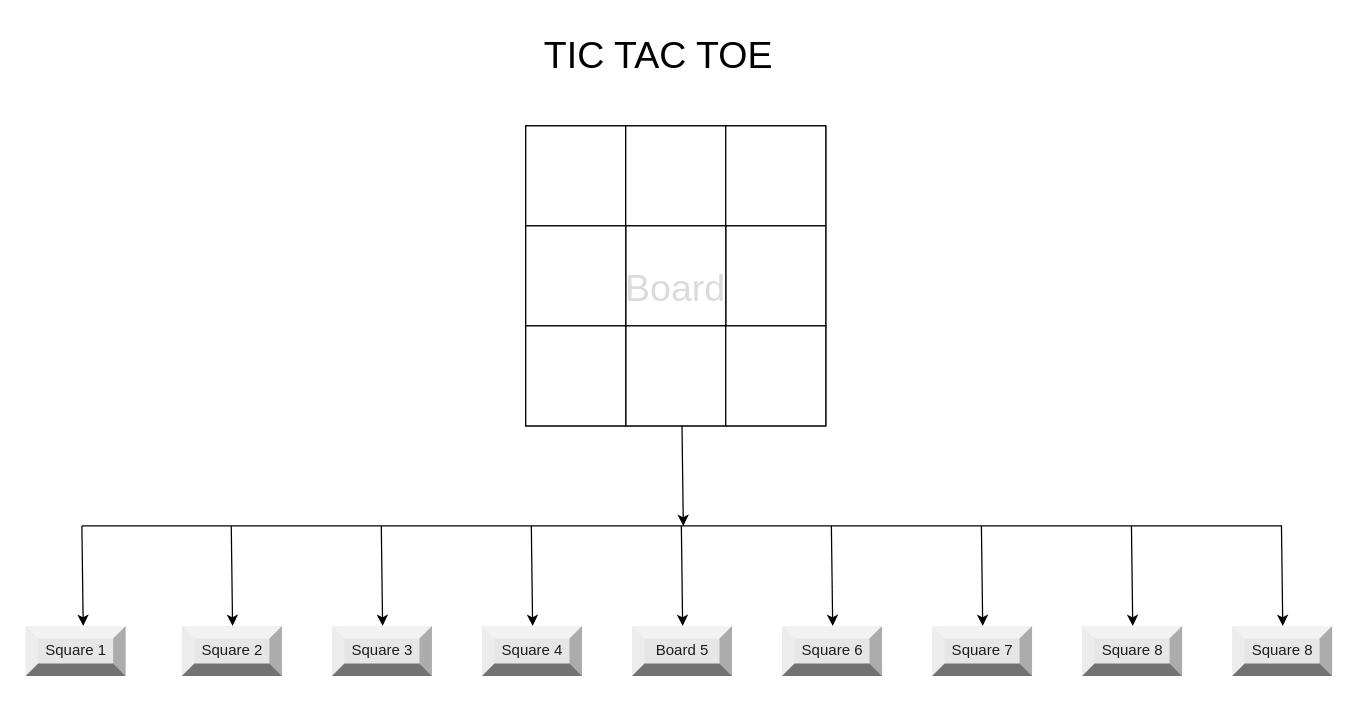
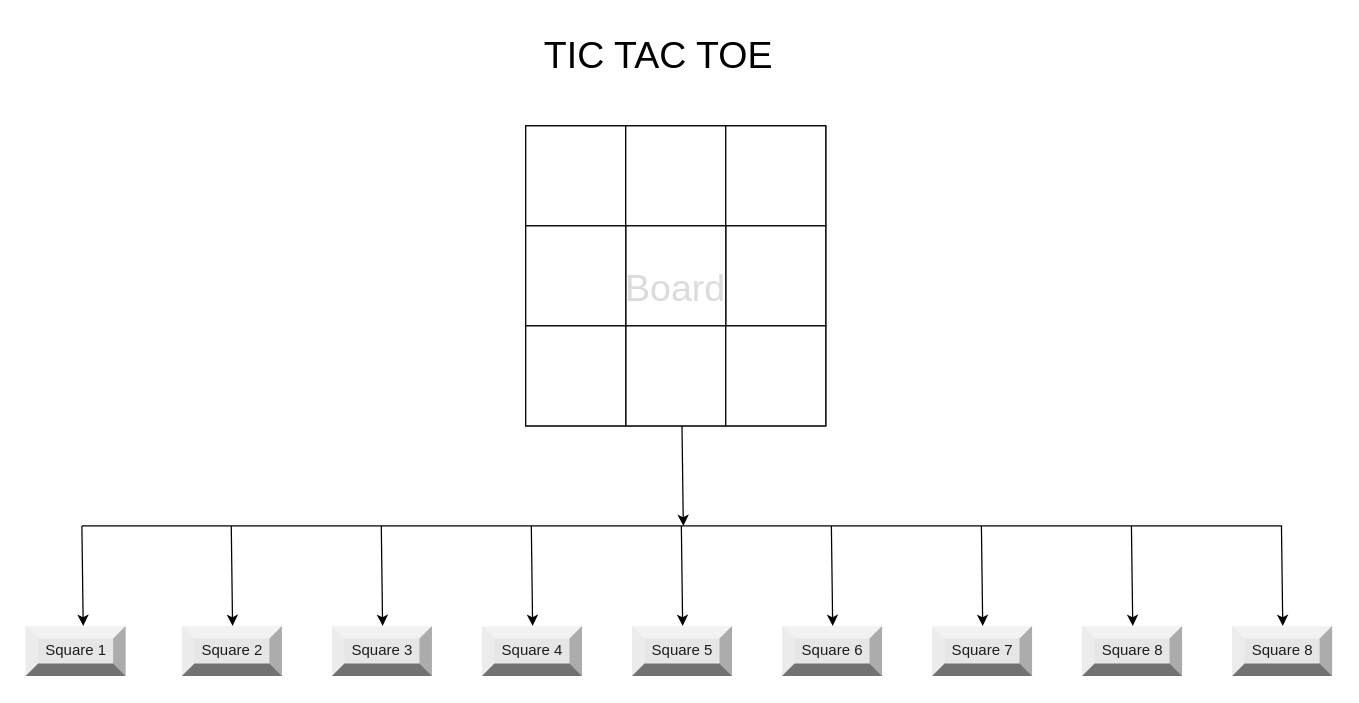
node "Board 5": label "Board 5" -> "Square 5"
